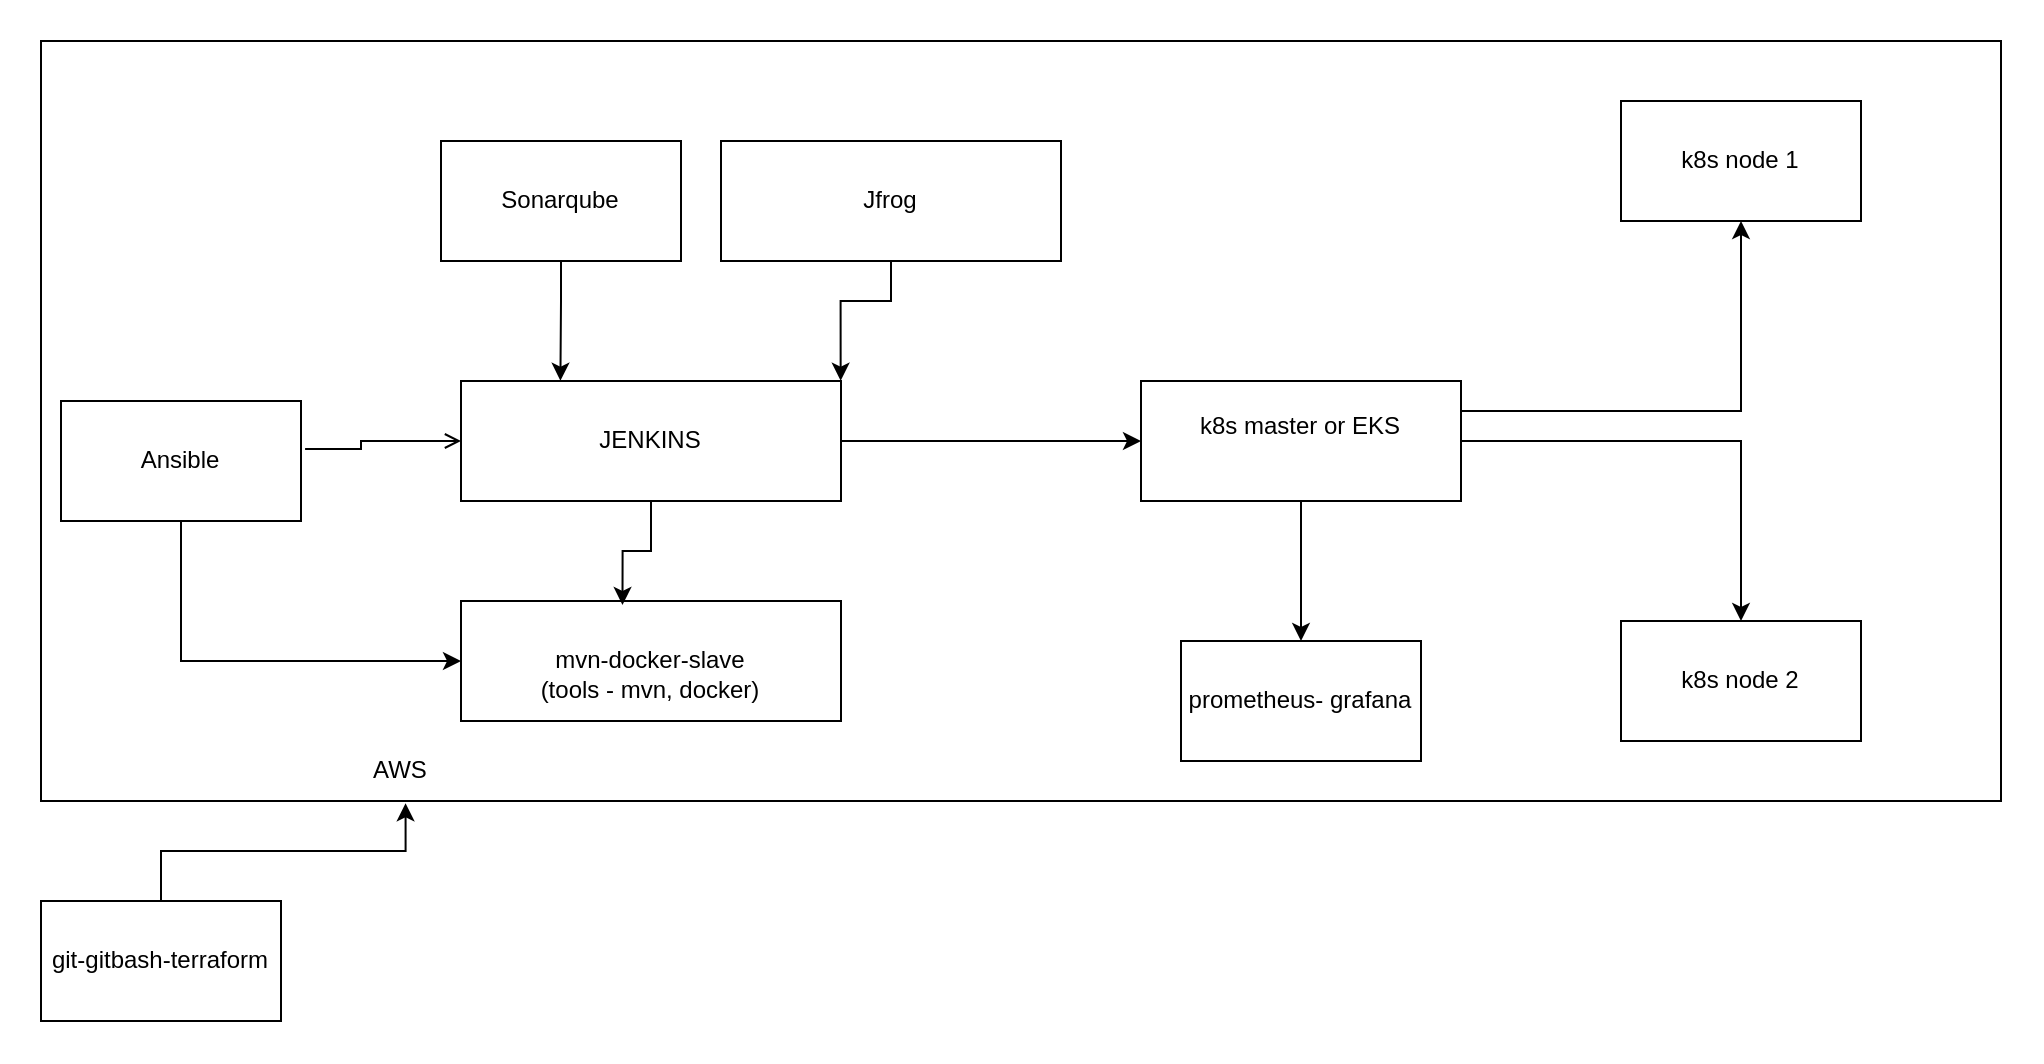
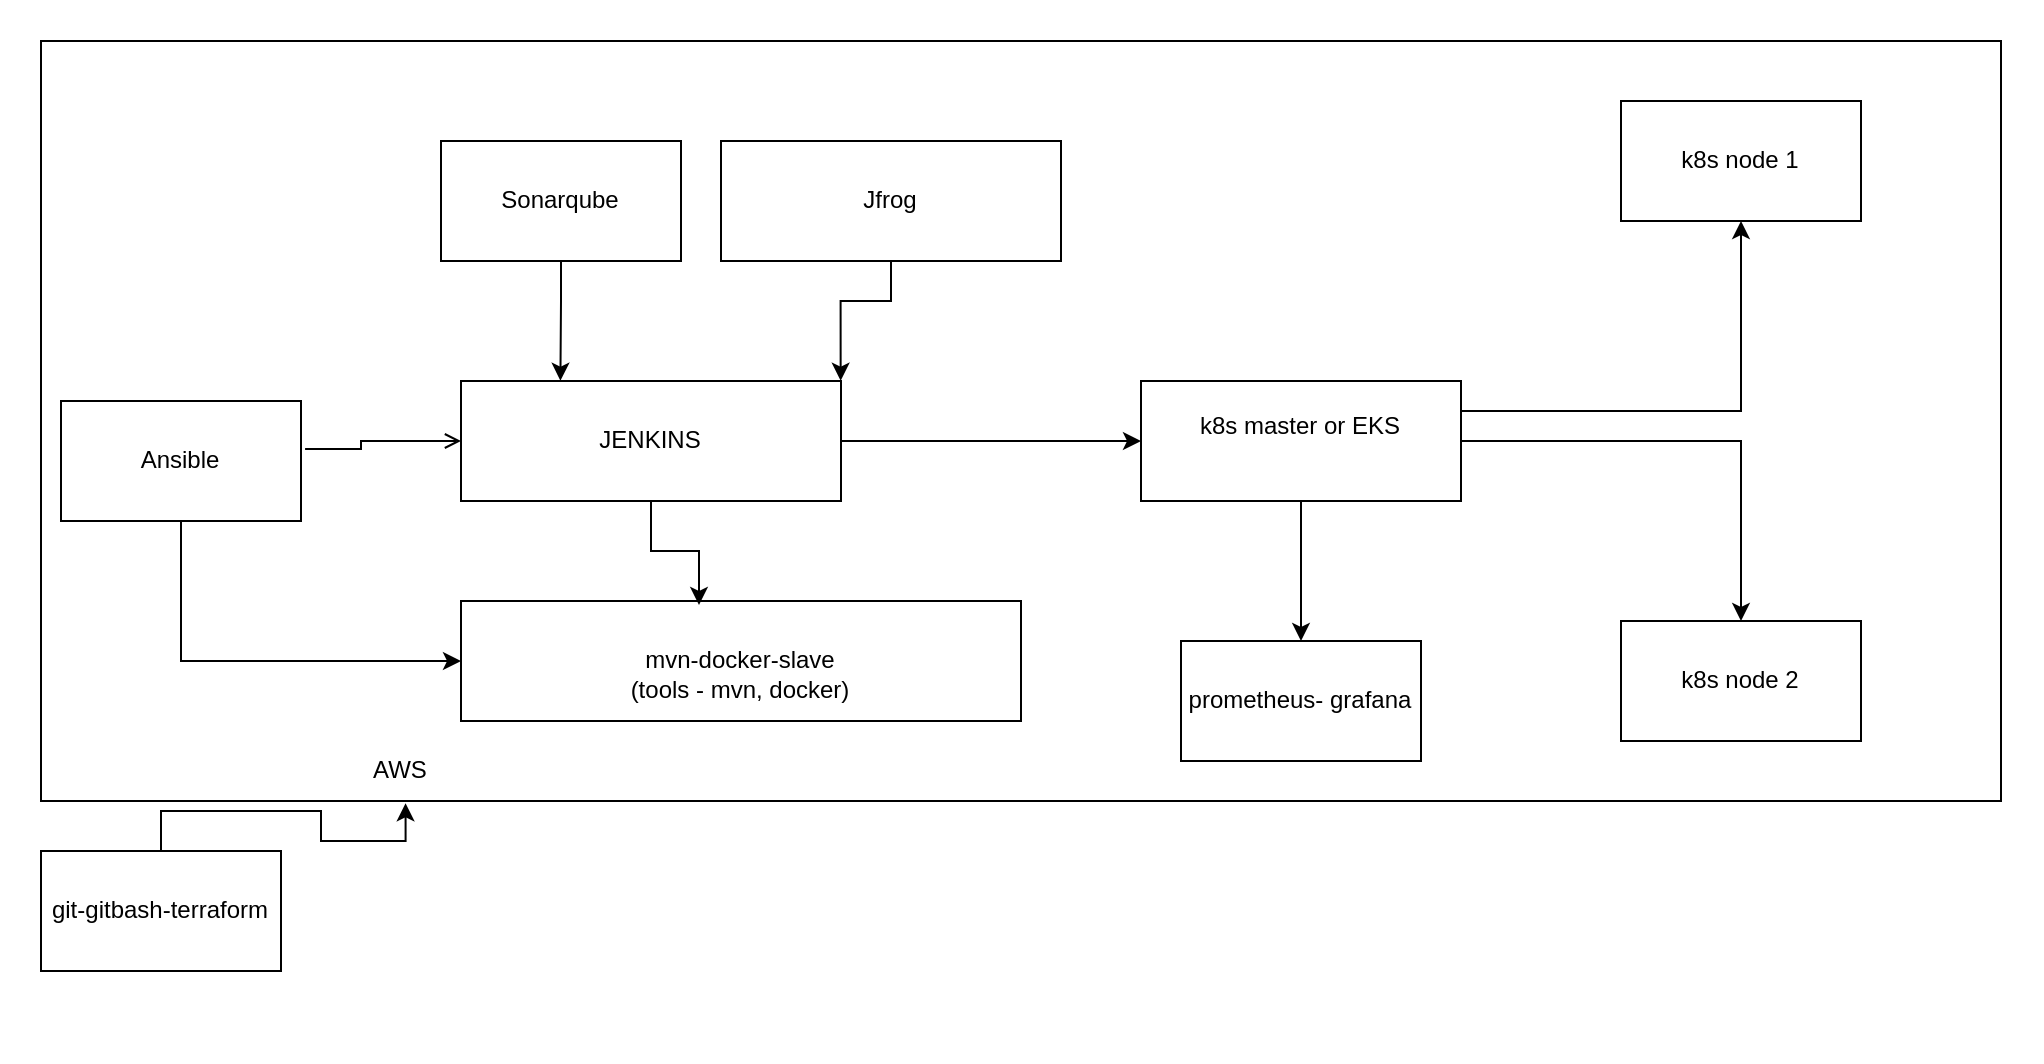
node "mvn-docker-slave (tools - mvn, docker)": size 380x120 -> 560x120
node "git-gitbash-terraform": moved (161, 961) -> (161, 911)
